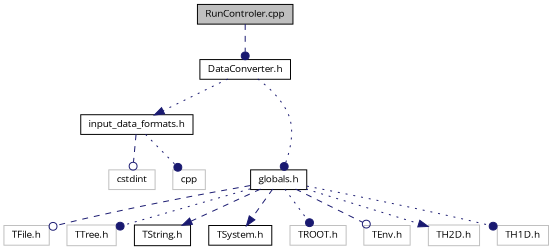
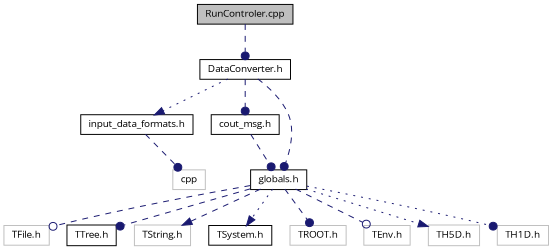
edge "DataConverter.h" -> "globals.h": style dotted -> dashed
node "cout_msg.h": added
edge "input_data_formats.h" -> "cpp": style dotted -> dashed
node "cstdint": removed
edge "globals.h" -> "TSystem.h": style dashed -> dotted
edge "globals.h" -> "TROOT.h": style dotted -> dashed
edge "globals.h" -> "TTree.h": style dotted -> dashed
node "TTree.h": color grey75 -> black
node "TString.h": color black -> grey75
node "TH2D.h": label "TH2D.h" -> "TH5D.h"
